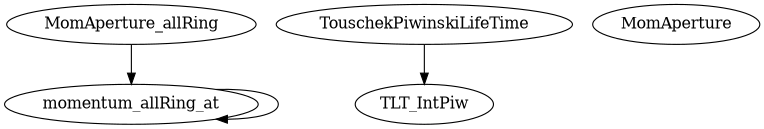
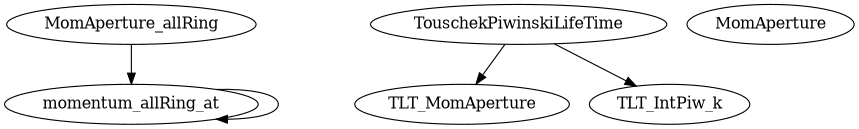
node "TLT_IntPiw": label "TLT_IntPiw" -> "TLT_MomAperture"
node "TLT_IntPiw_k": added
